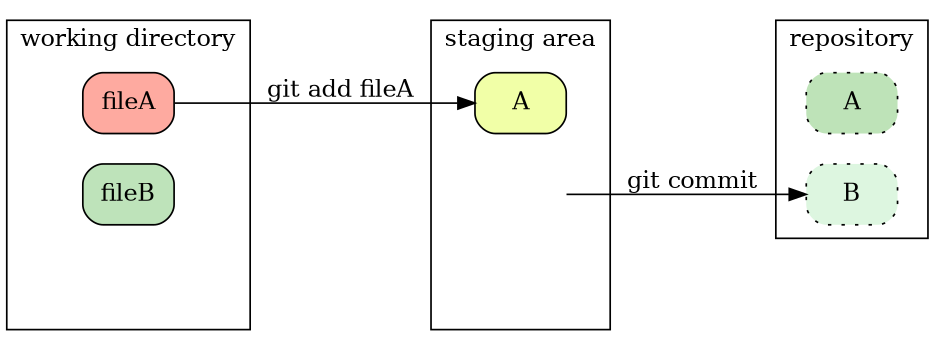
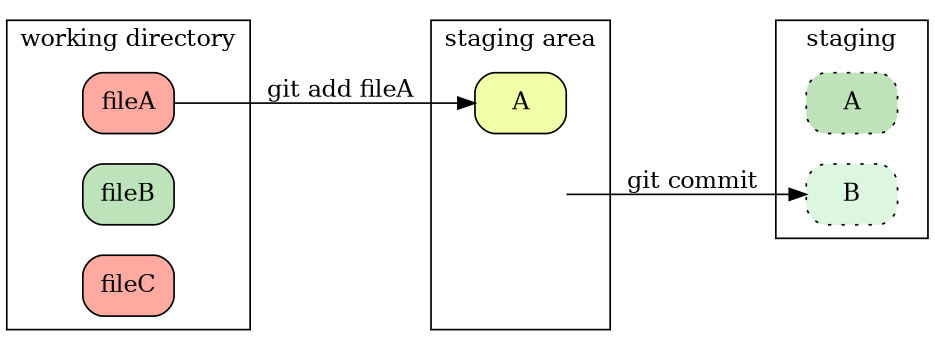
cluster "repository": label "repository" -> "staging"
node "fileC": added
